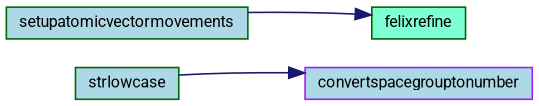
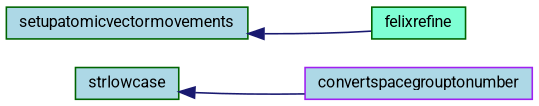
edge "setupatomicvectormovements" -> "felixrefine": reversed
edge "strlowcase" -> "convertspacegrouptonumber": reversed
